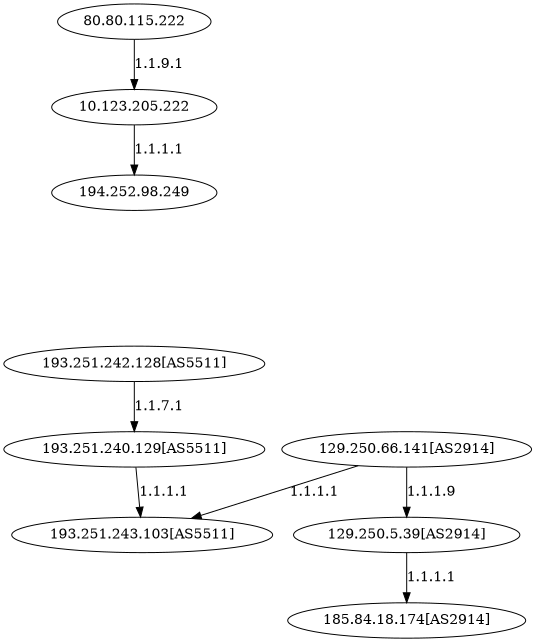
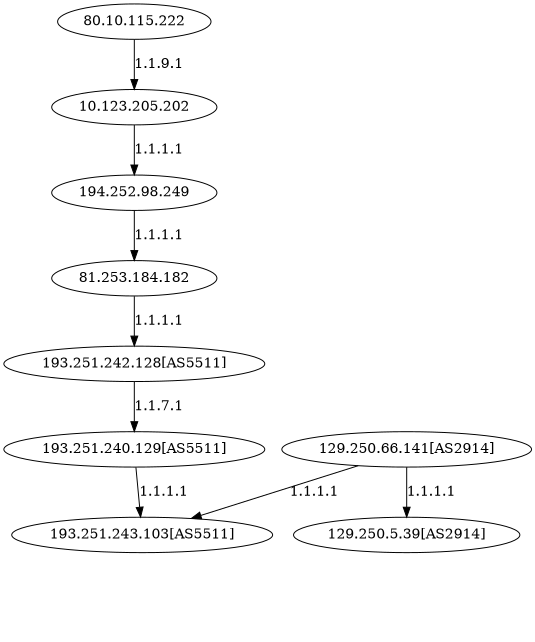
node "80.80.115.222": label "80.80.115.222" -> "80.10.115.222"
node "10.123.205.222": label "10.123.205.222" -> "10.123.205.202"
node "81.253.184.182": added
edge "129.250.66.141[AS2914]" -> "129.250.5.39[AS2914]": label "1.1.1.9" -> "1.1.1.1"
node "185.84.18.174[AS2914]": removed
